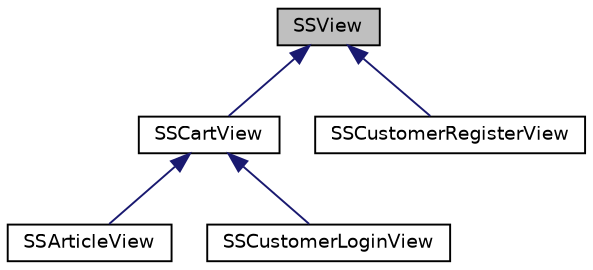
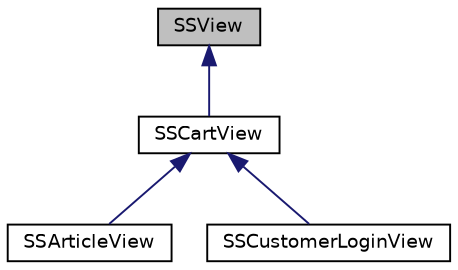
node "SSCustomerRegisterView": removed
